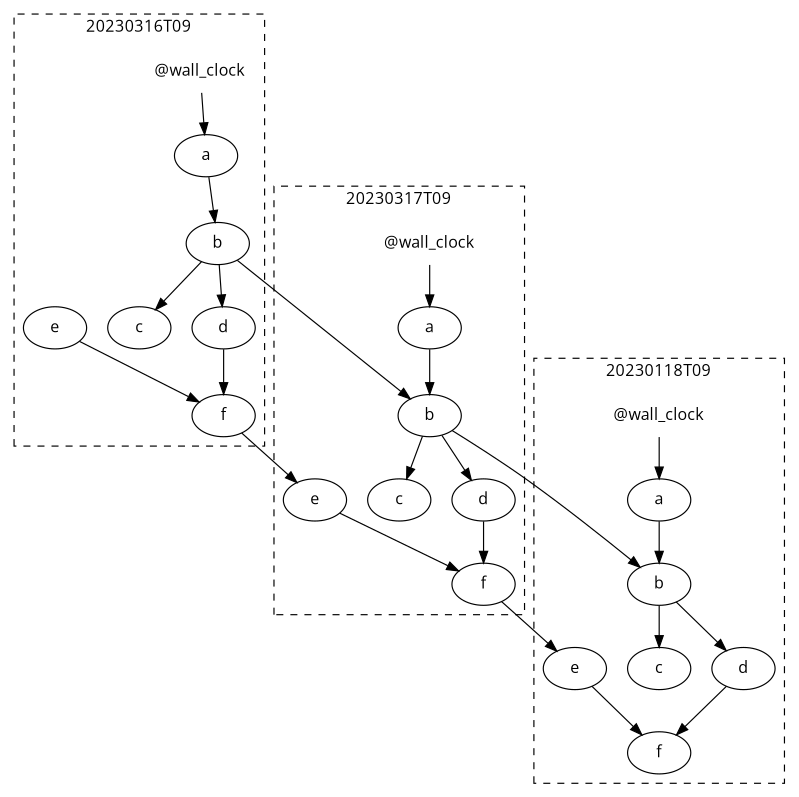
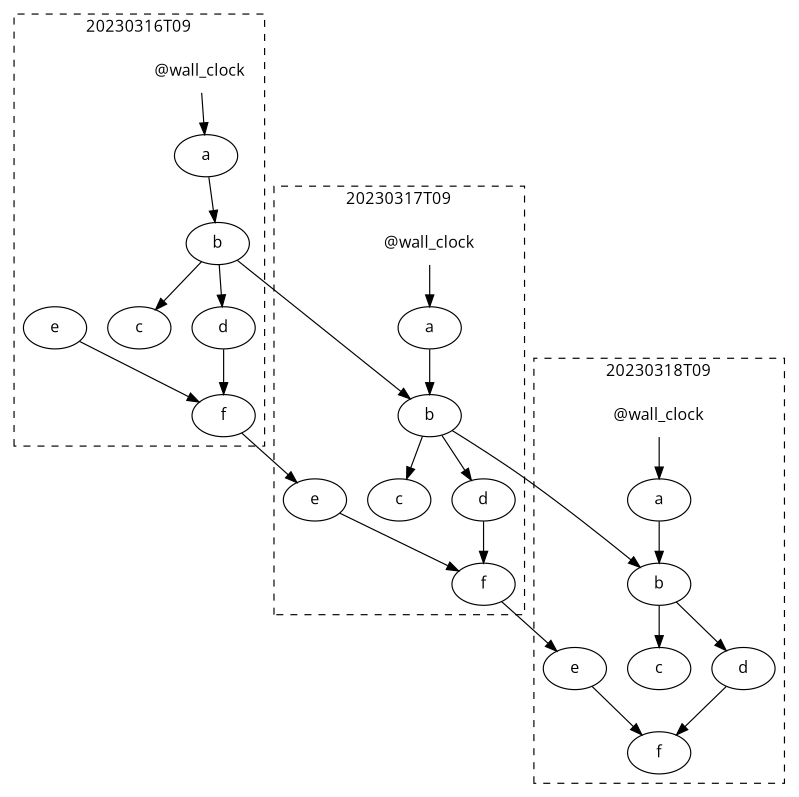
cluster "20230118T09": label "20230118T09" -> "20230318T09"
